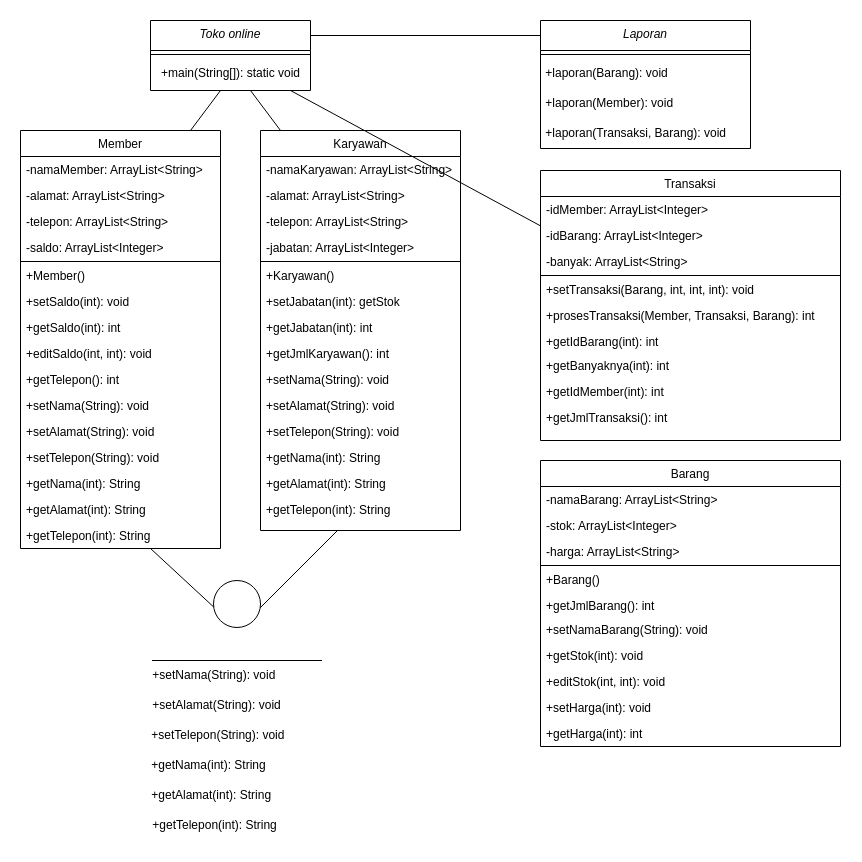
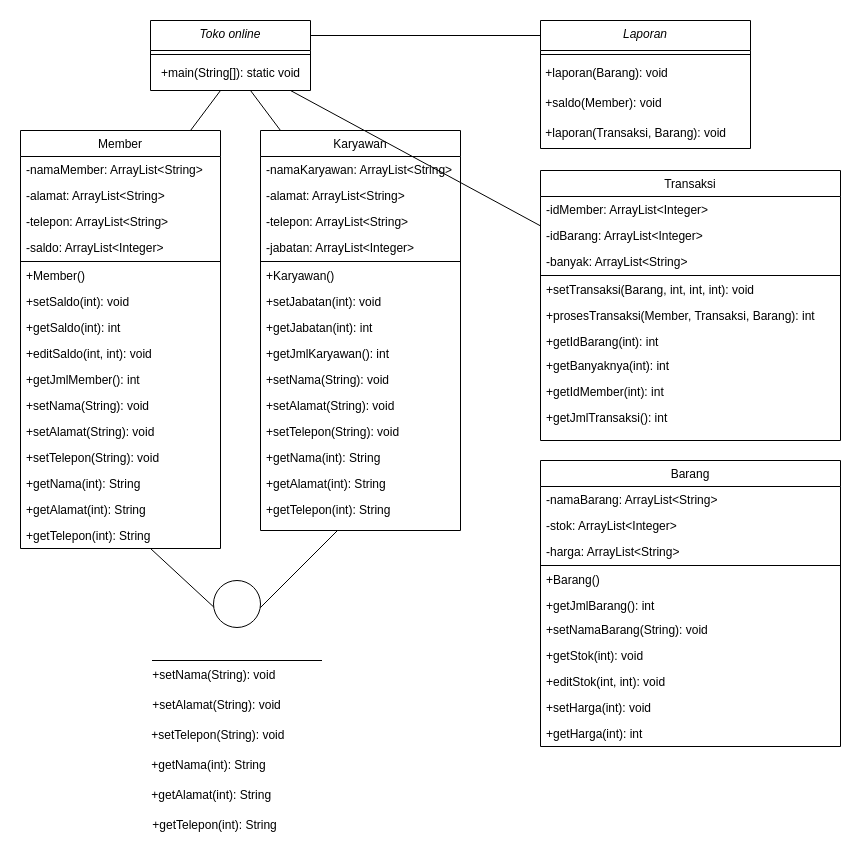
node "+laporan(Member): void": label "+laporan(Member): void" -> "+saldo(Member): void"
node "+setJabatan(int): getStok": label "+setJabatan(int): getStok" -> "+setJabatan(int): void"
node "+getTelepon(): int": label "+getTelepon(): int" -> "+getJmlMember(): int"
